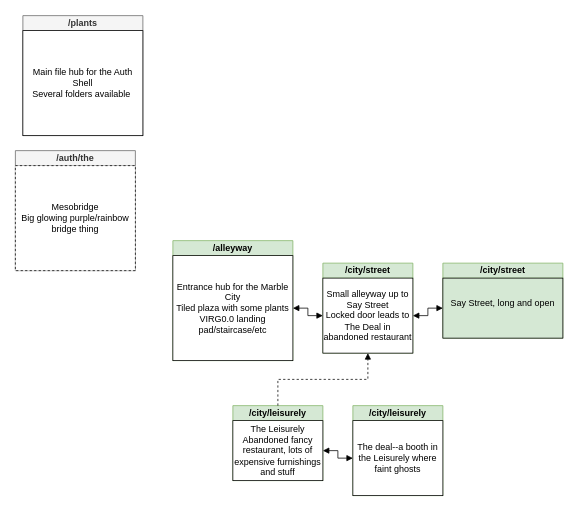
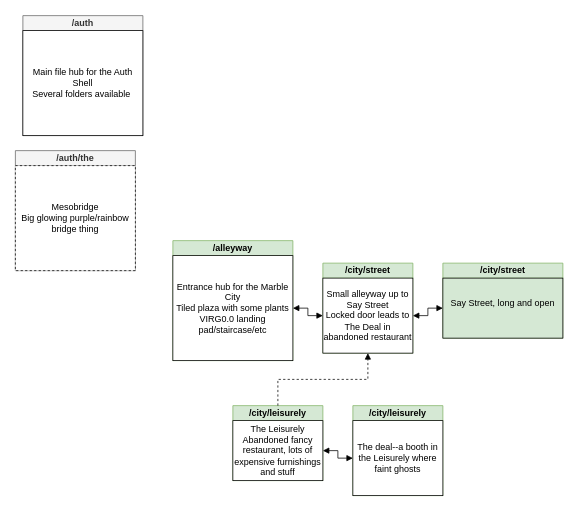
node "/plants": label "/plants" -> "/auth"
